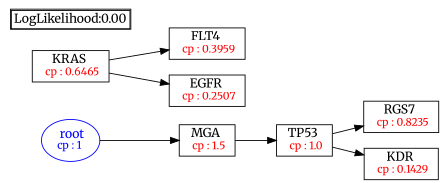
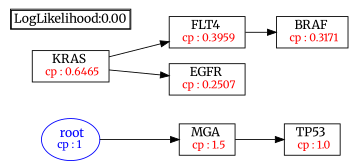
node "BRAF": added
node "RGS7": removed
node "KDR": removed
